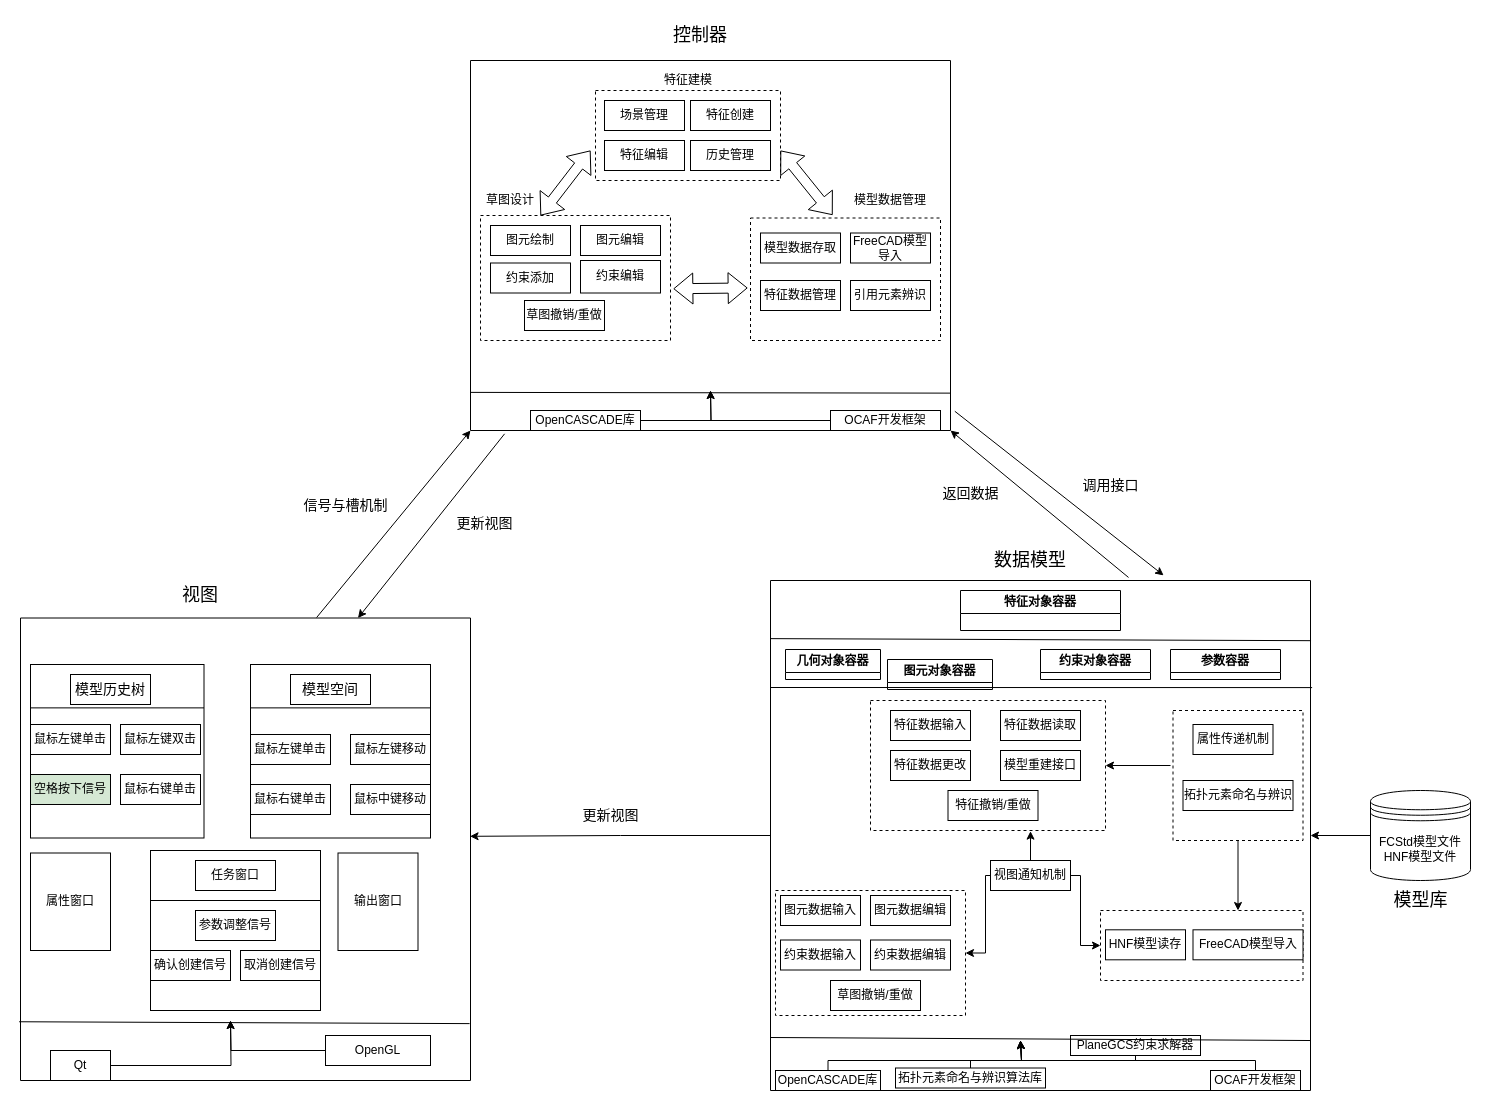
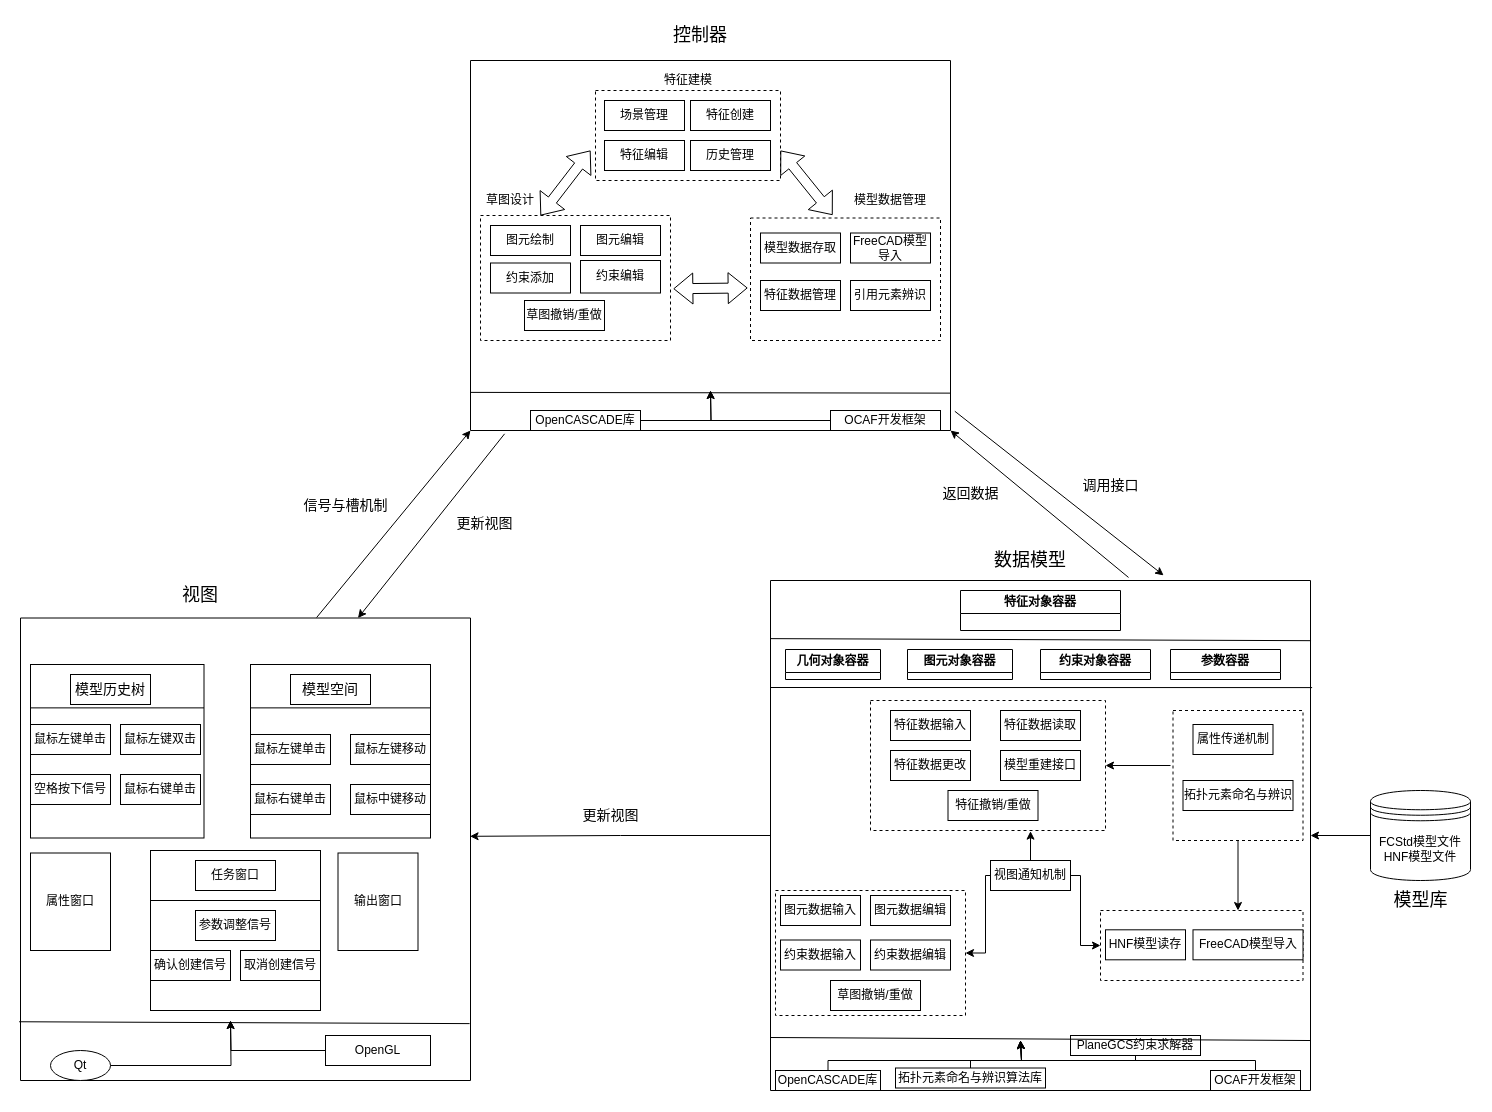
node "图元对象容器": moved (940, 675) -> (960, 665)
node "空格按下信号": fillcolor #d5e8d4 -> #ffffff
node "Qt": shape rectangle -> ellipse
